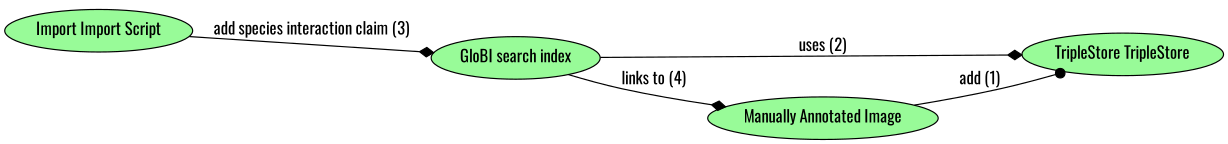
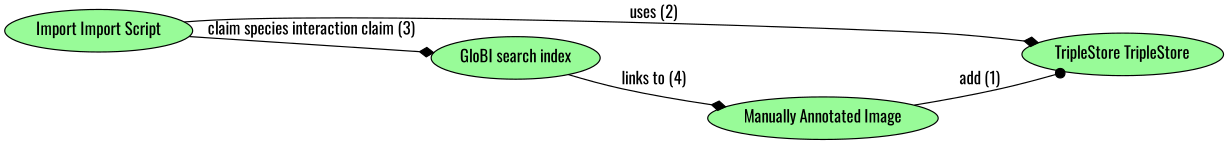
edge "Import Import Script" -> "GloBI search index": label "add species interaction claim (3)" -> "claim species interaction claim (3)"
edge "GloBI search index" -> "TripleStore TripleStore": now "Import Import Script" -> "TripleStore TripleStore"
